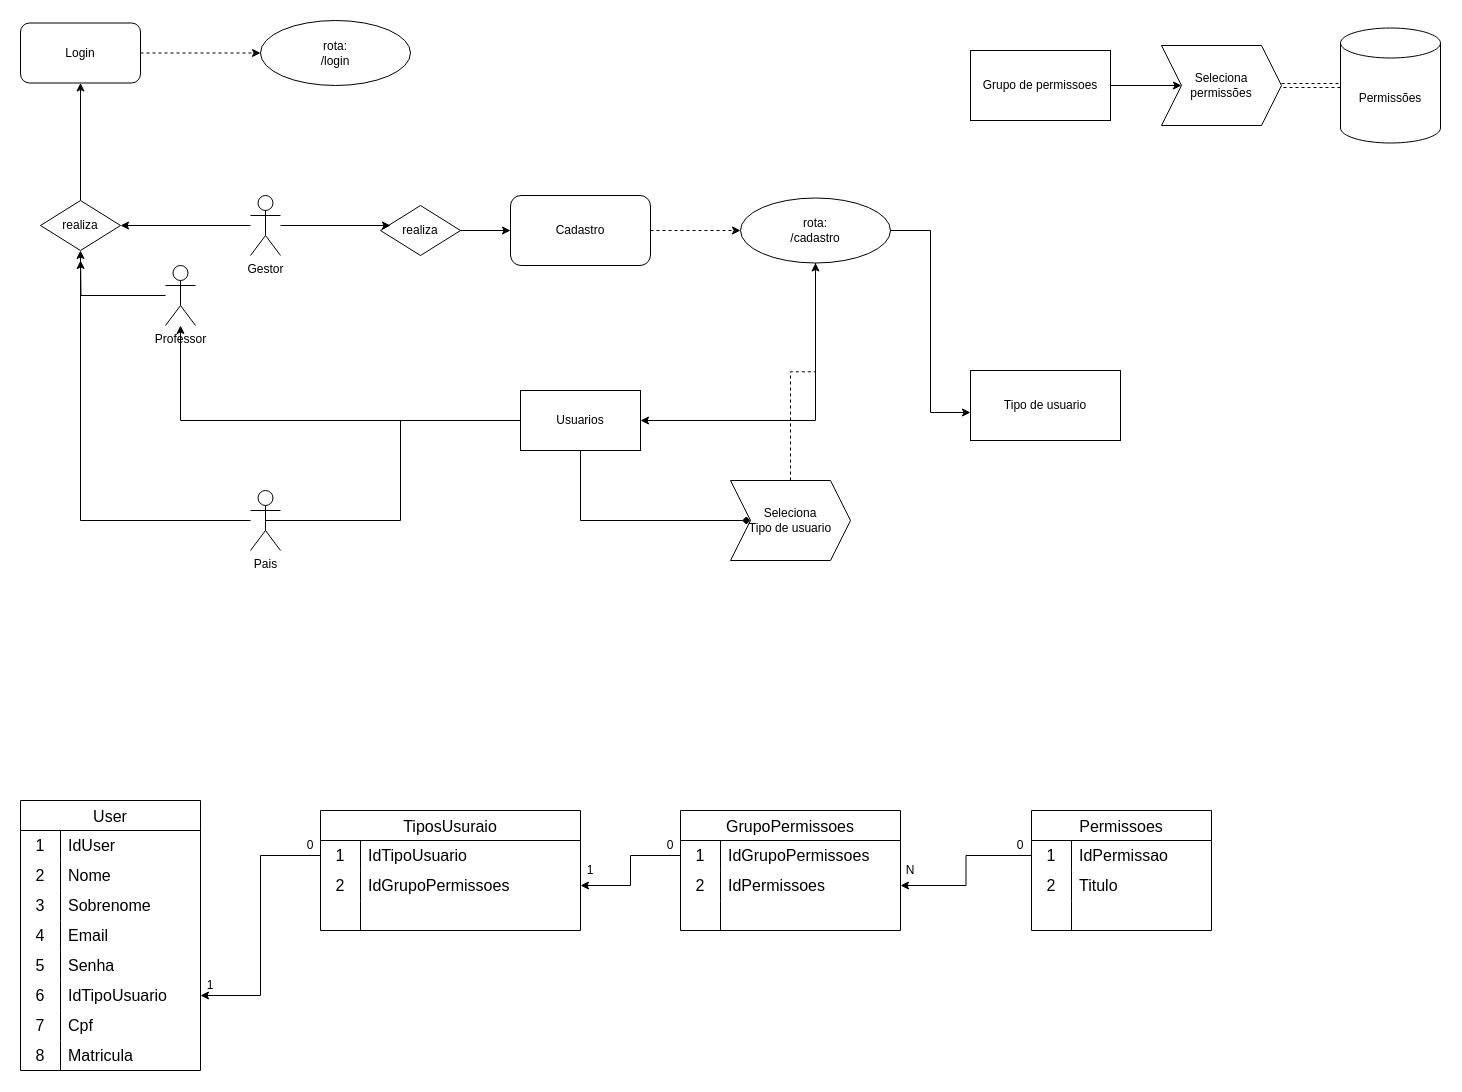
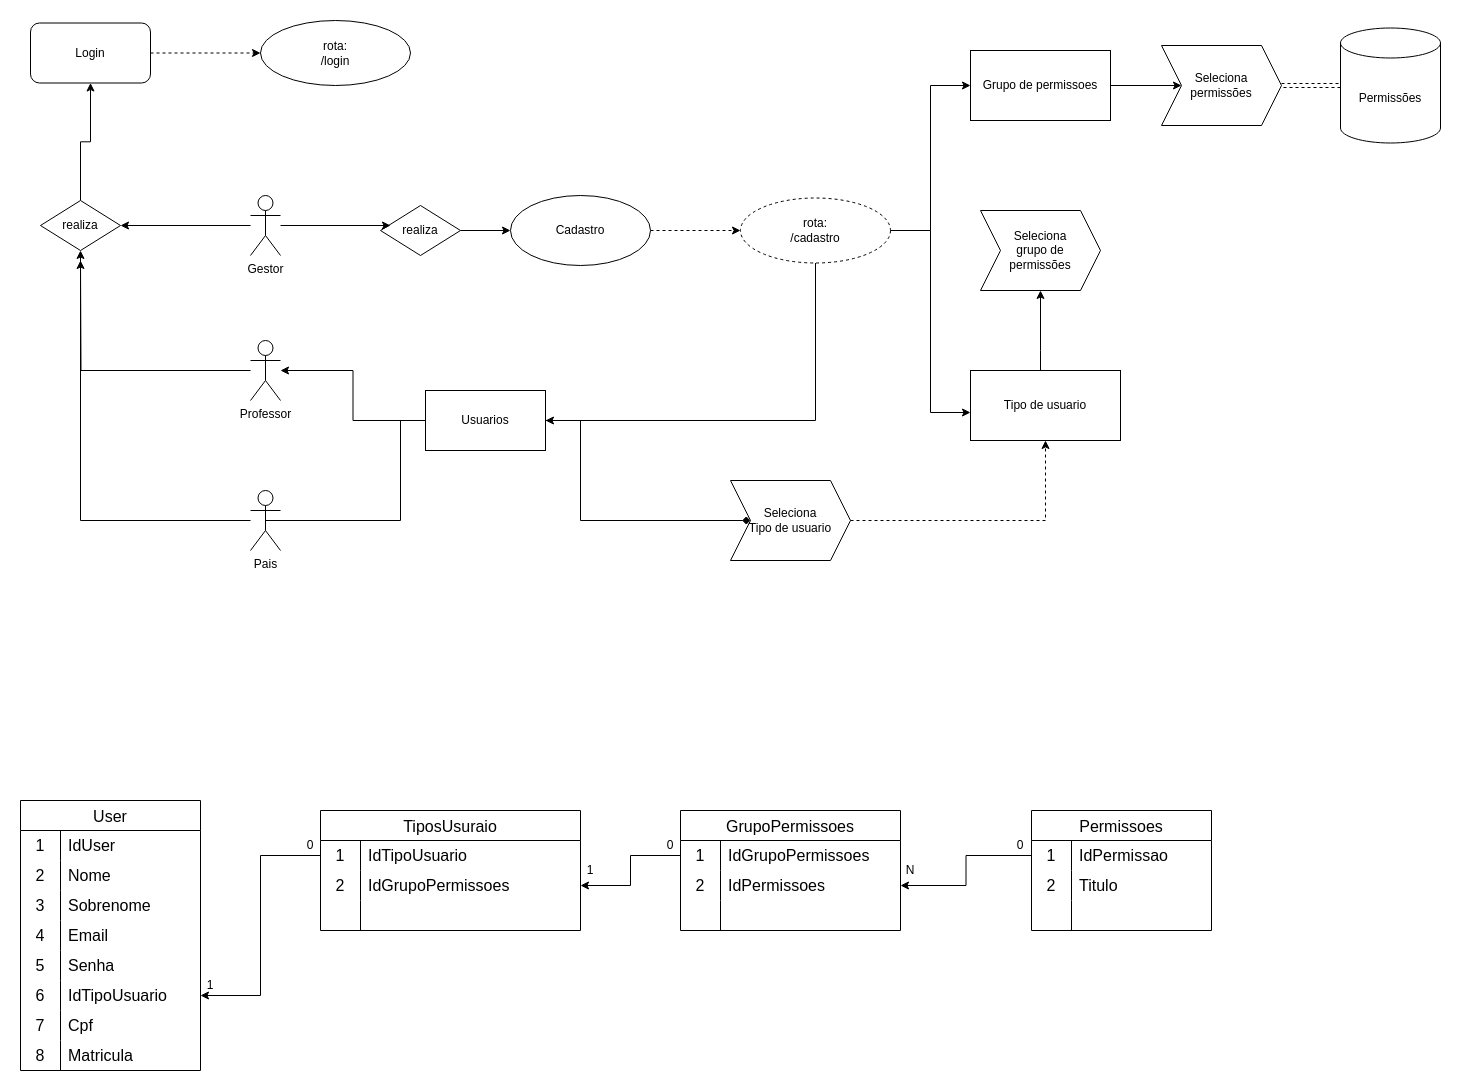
node "Login": moved (81, 53) -> (91, 53)
edge "rota: /cadastro" -> "Grupo de permissoes": added
node "Cadastro": shape rounded rectangle -> ellipse
node "rota: /cadastro": style solid -> dashed
node "Seleciona grupo de permissões": added
node "Professor": moved (181, 296) -> (266, 371)
edge "Tipo de usuario" -> "Seleciona grupo de permissões": added
edge "Seleciona Tipo de usuario" -> "rota: /cadastro": now "Seleciona Tipo de usuario" -> "Tipo de usuario"
node "Usuarios": moved (581, 421) -> (486, 421)
